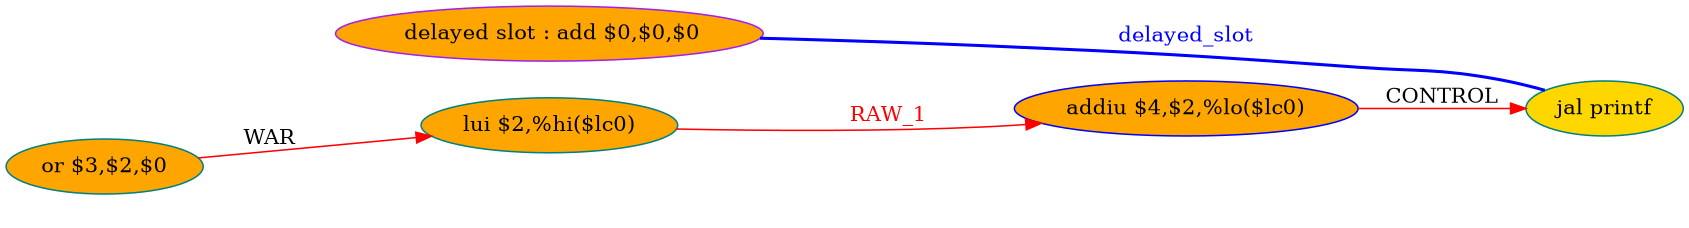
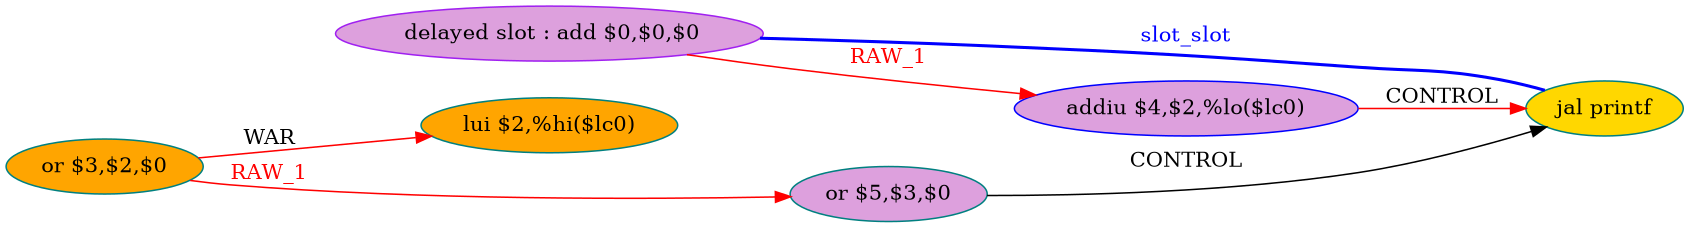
node "delayed slot : add $0,$0,$0": fillcolor orange -> plum
edge "delayed slot : add $0,$0,$0" -- "jal printf": label "delayed_slot" -> "slot_slot"
node "addiu $4,$2,%lo($lc0)": fillcolor orange -> plum
edge "lui $2,%hi($lc0)" -> "addiu $4,$2,%lo($lc0)": now "delayed slot : add $0,$0,$0" -> "addiu $4,$2,%lo($lc0)"
node "or $5,$3,$0": added
